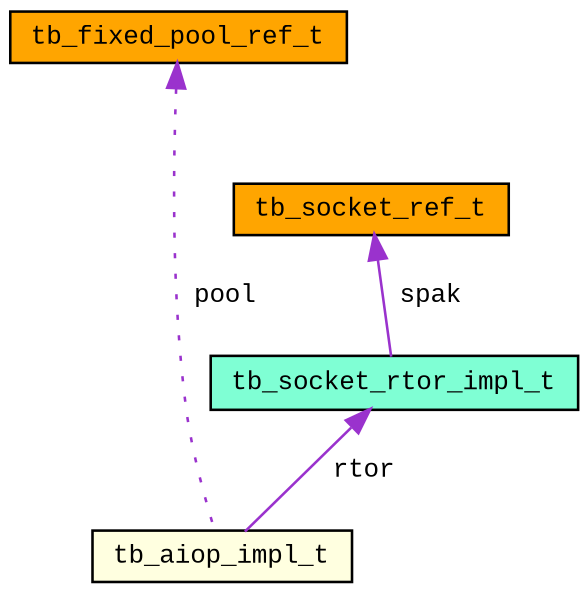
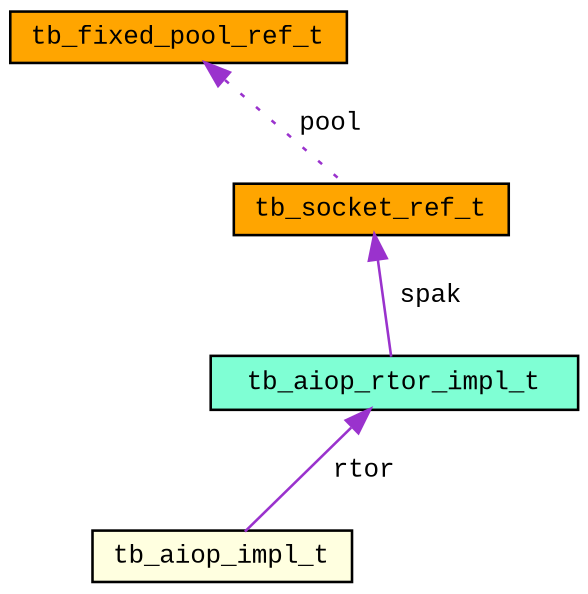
edge "tb_aiop_impl_t" -> "tb_fixed_pool_ref_t": now "tb_socket_ref_t" -> "tb_fixed_pool_ref_t"
node "tb_socket_rtor_impl_t": label "tb_socket_rtor_impl_t" -> "tb_aiop_rtor_impl_t"
